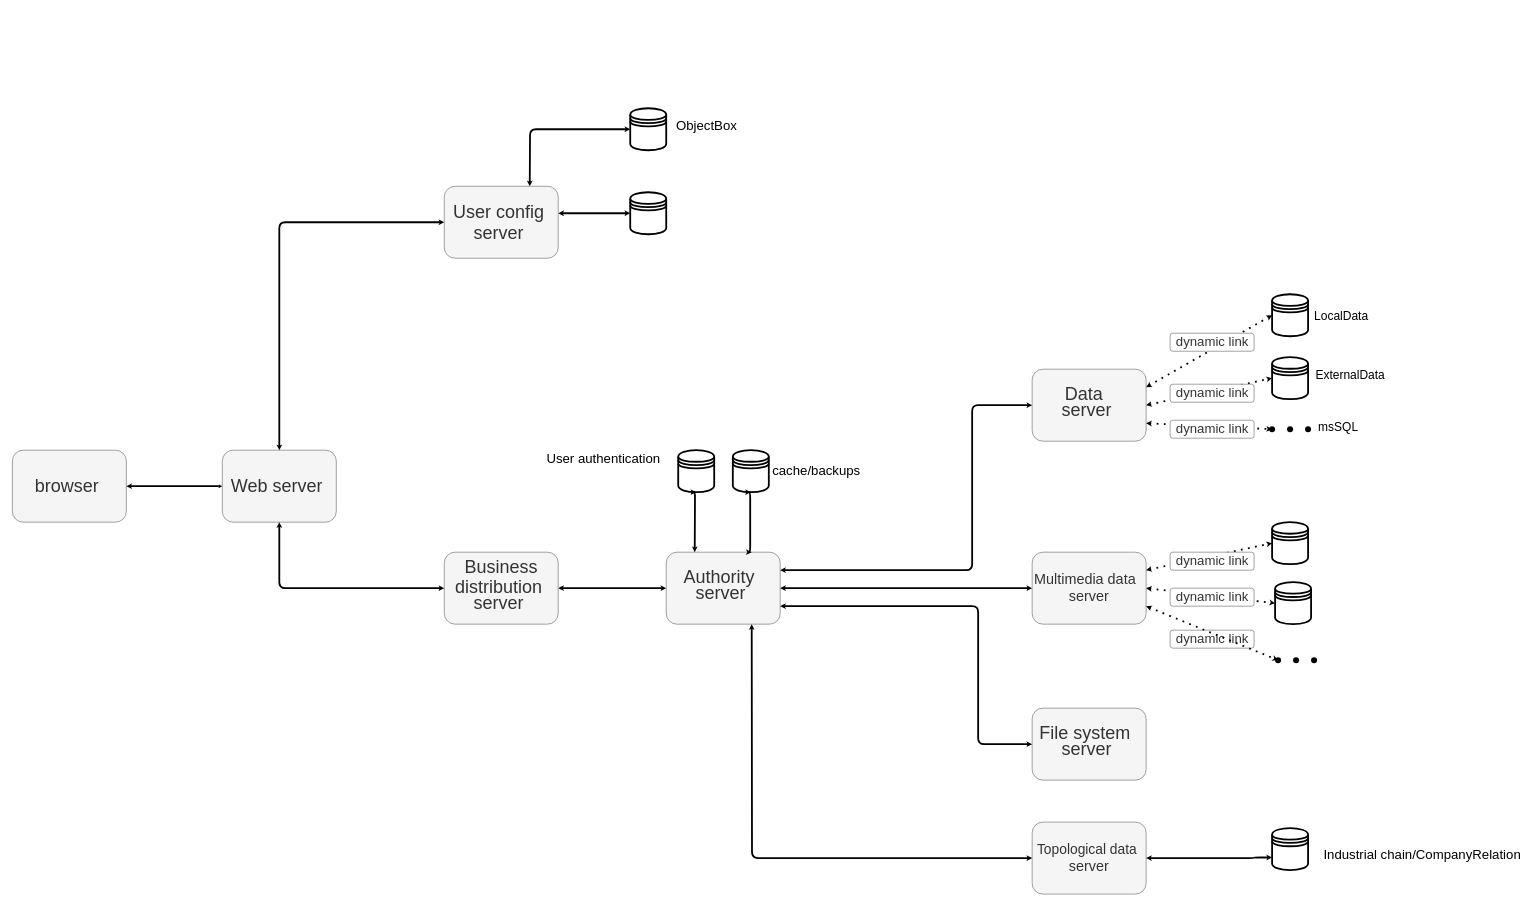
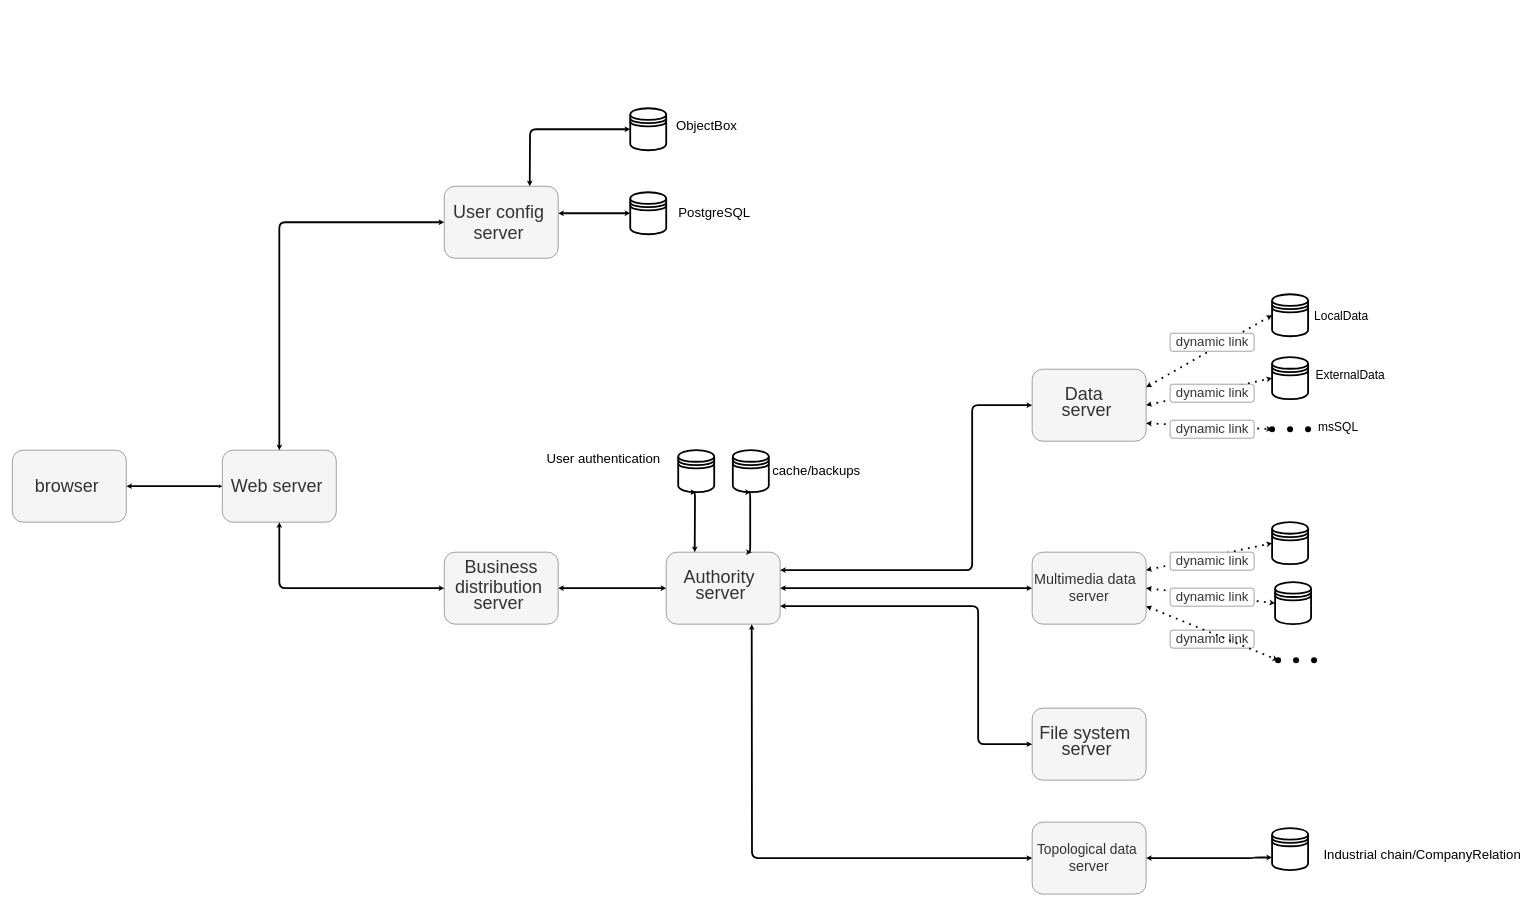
node "PostgreSQL": added
